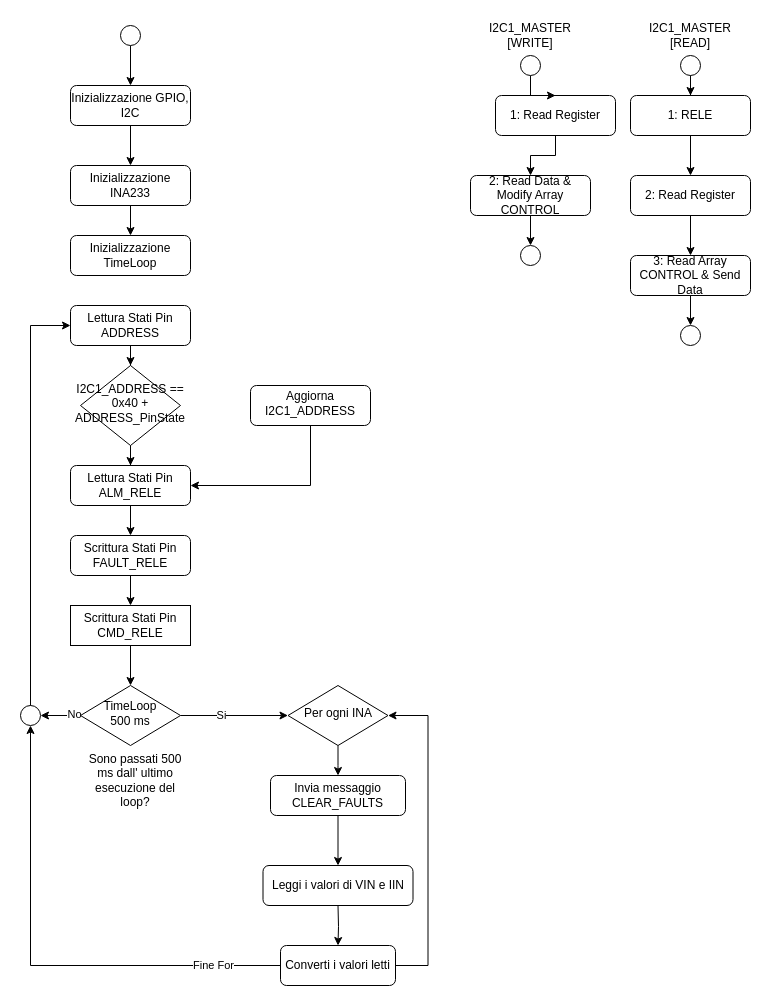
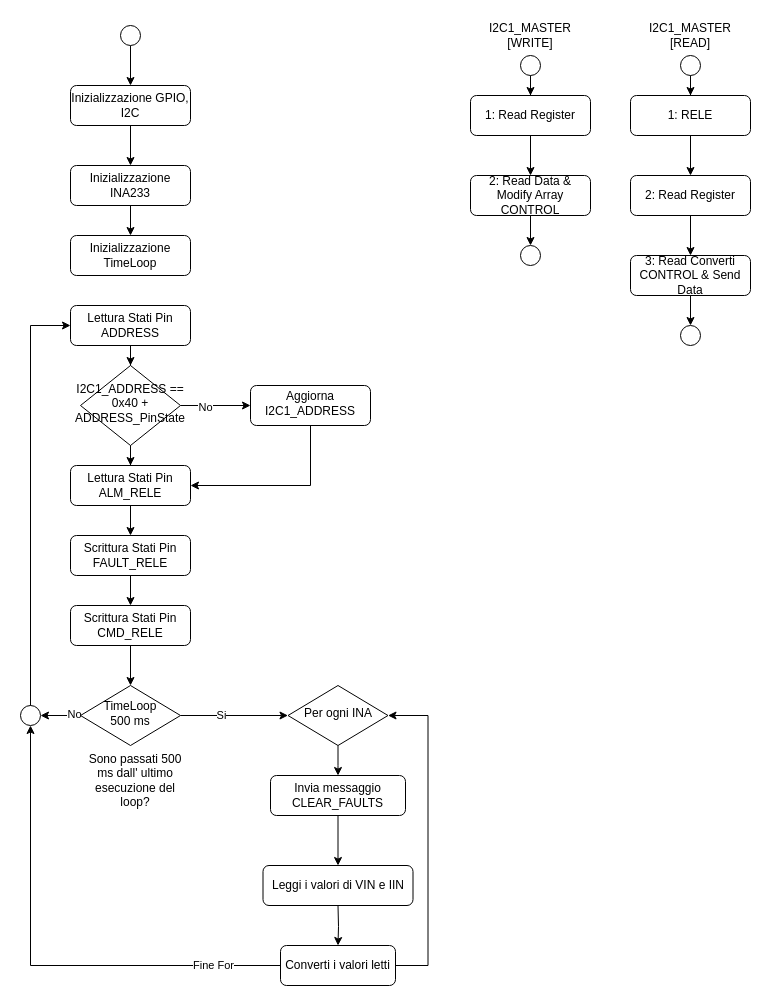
node "1: Read Register": moved (556, 116) -> (531, 116)
node "3: Read Array CONTROL & Send Data": label "3: Read Array CONTROL & Send Data" -> "3: Read Converti CONTROL & Send Data"
edge "I2C1_ADDRESS == 0x40 + ADDRESS_PinState" -> "Aggiorna I2C1_ADDRESS": added, label "No"
node "Scrittura Stati Pin CMD_RELE": shape rectangle -> rounded rectangle
